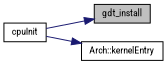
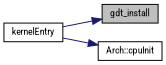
node "cpuInit": label "cpuInit" -> "kernelEntry"
node "Arch::kernelEntry": label "Arch::kernelEntry" -> "Arch::cpuInit"
